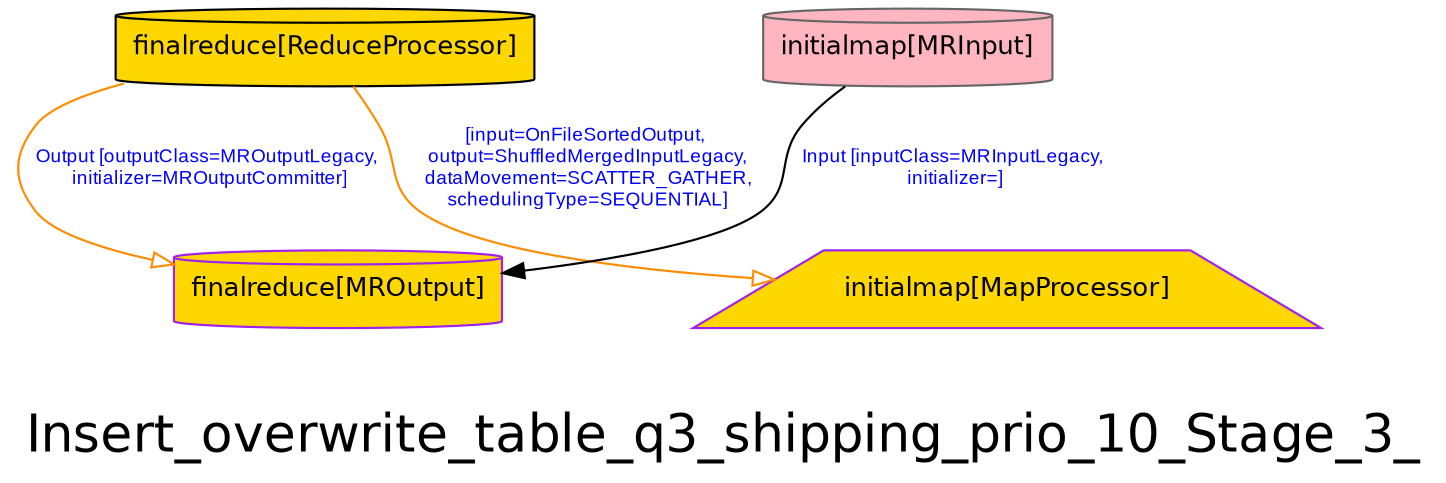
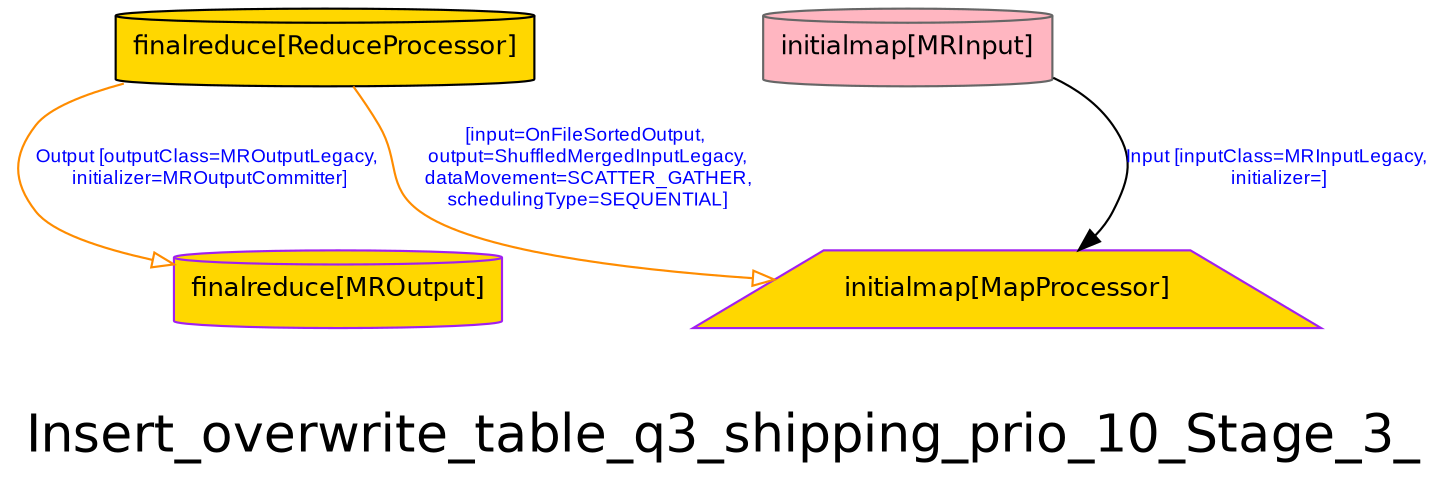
edge "initialmap[MRInput]" -> "finalreduce[MROutput]": now "initialmap[MRInput]" -> "initialmap[MapProcessor]"
